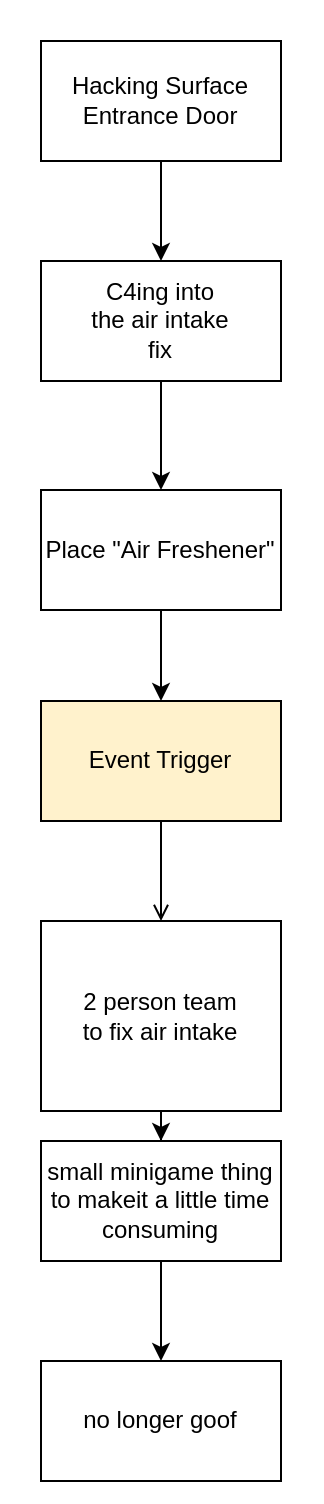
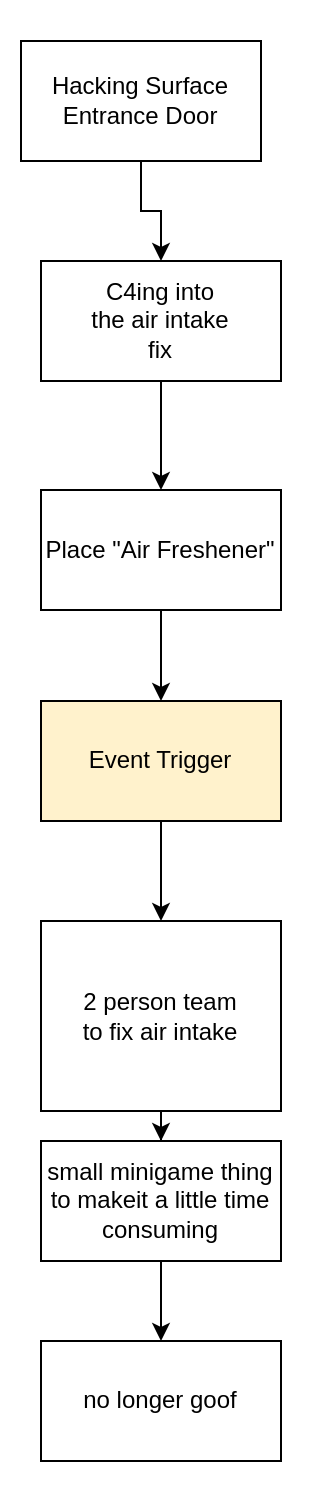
node "Hacking Surface Entrance Door": moved (161, 101) -> (141, 101)
edge "Event Trigger" -> "2 person team to fix air intake": arrowhead open -> classic
node "no longer goof": moved (161, 1421) -> (161, 1401)
